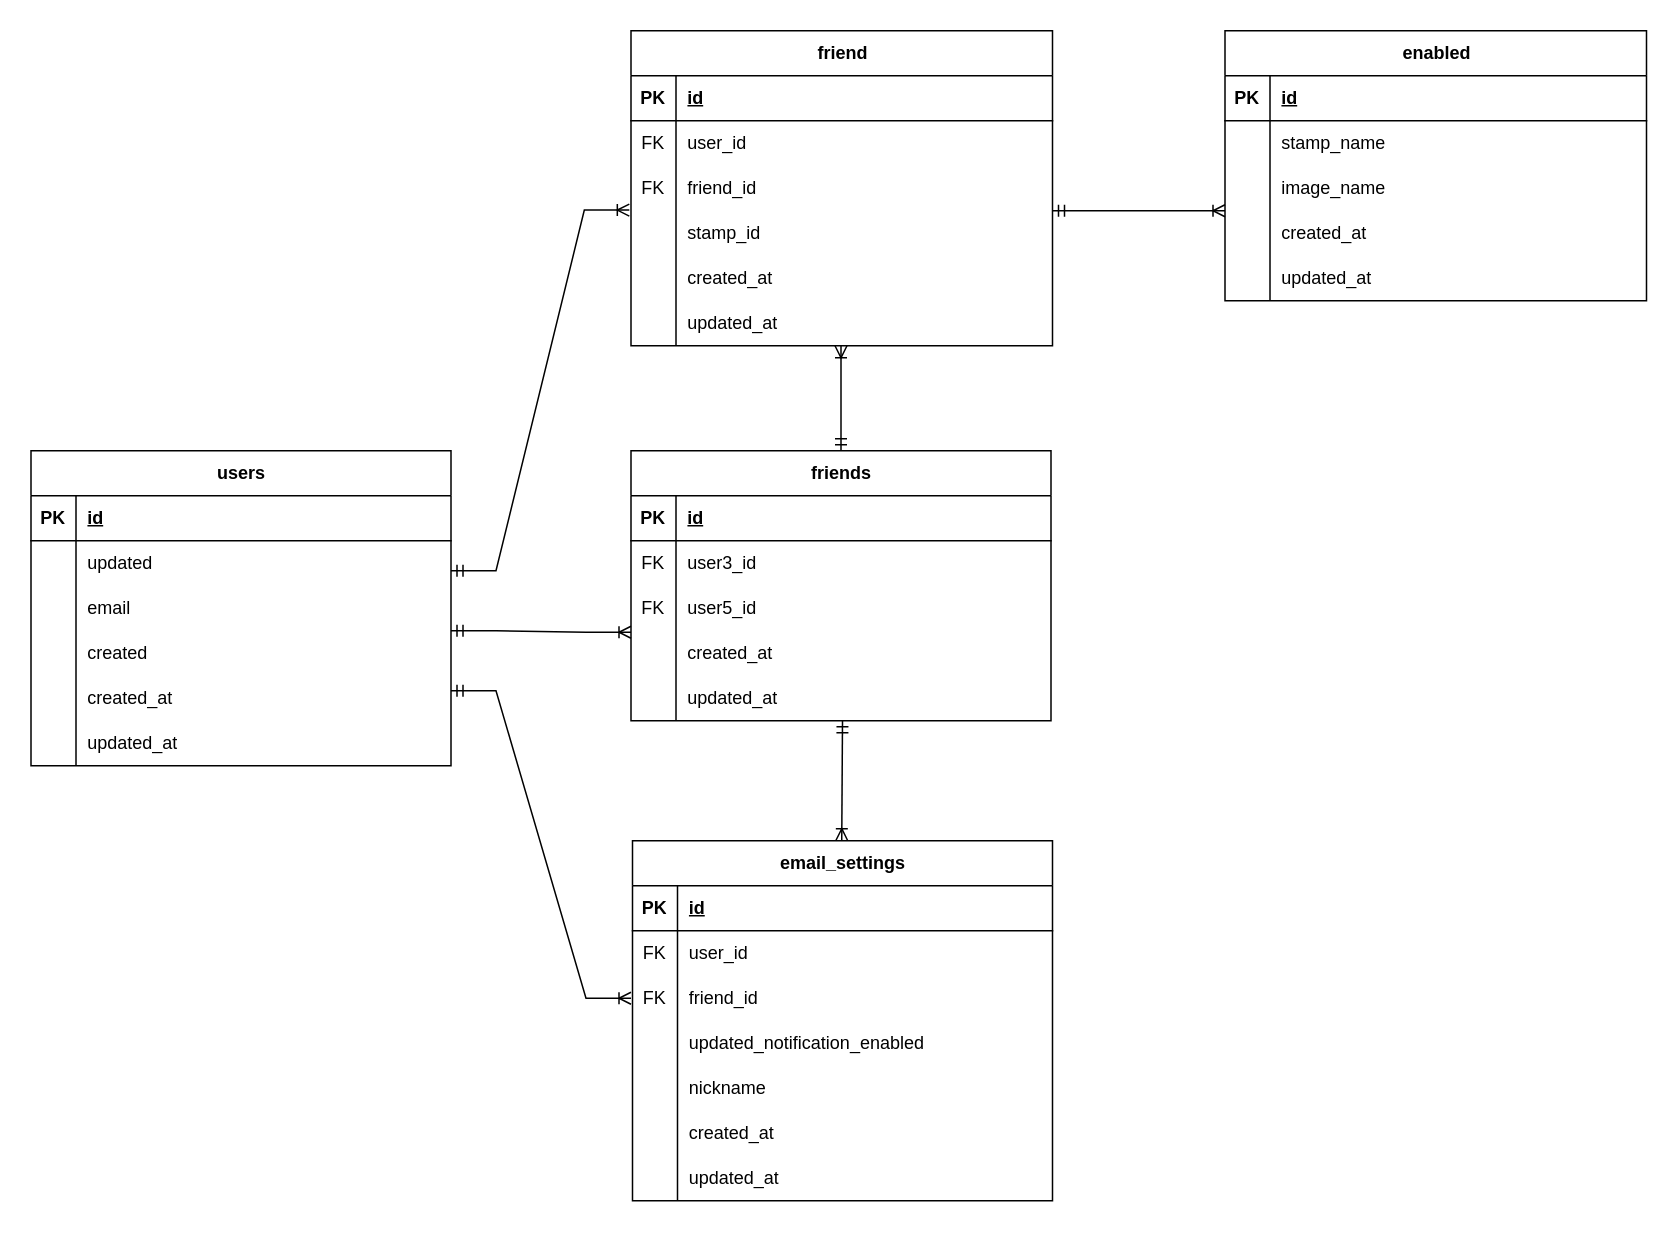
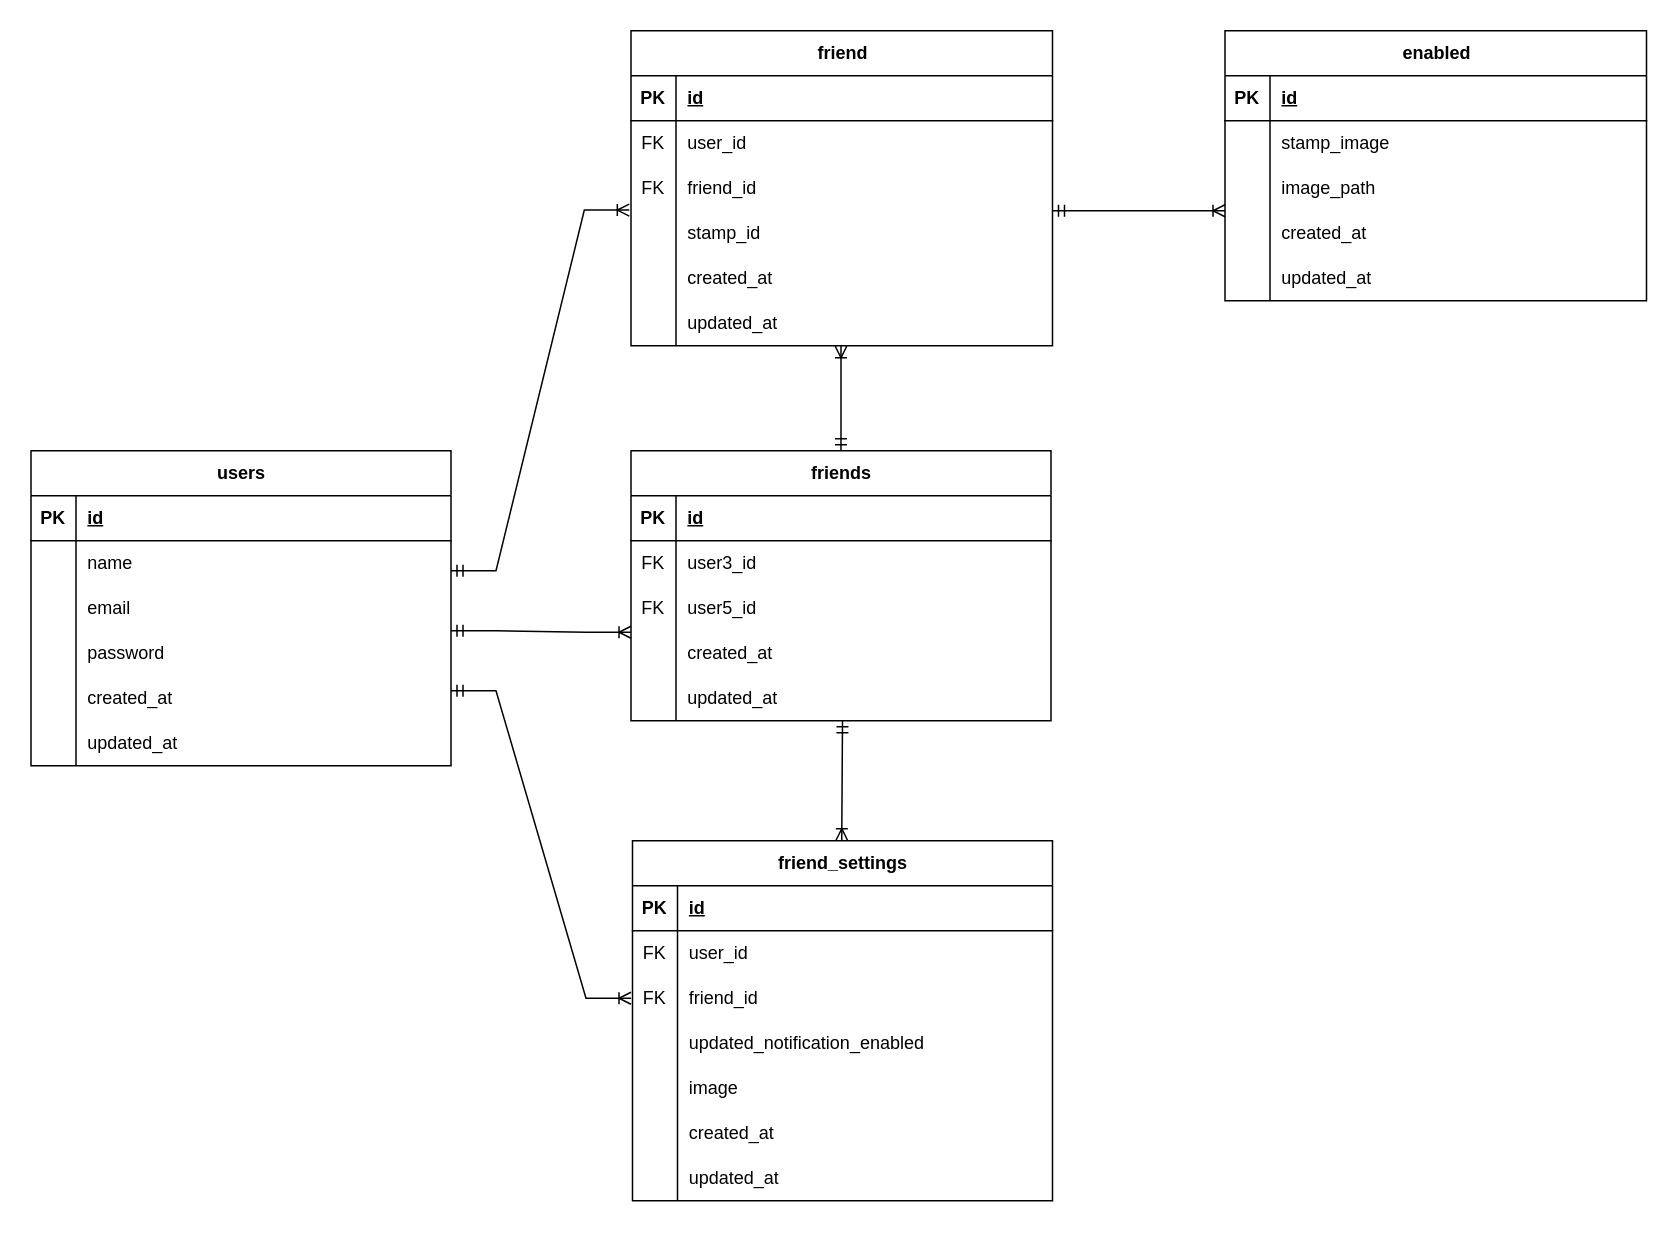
node "stamp_name": label "stamp_name" -> "stamp_image"
node "image_name": label "image_name" -> "image_path"
node "updated": label "updated" -> "name"
node "created": label "created" -> "password"
node "email_settings": label "email_settings" -> "friend_settings"
node "nickname": label "nickname" -> "image"
